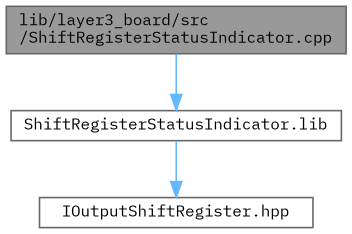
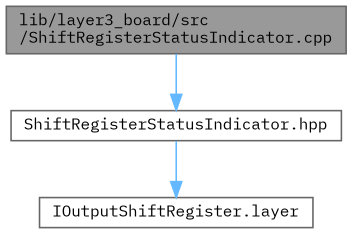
node "ShiftRegisterStatusIndicator.lib": label "ShiftRegisterStatusIndicator.lib" -> "ShiftRegisterStatusIndicator.hpp"
node "IOutputShiftRegister.hpp": label "IOutputShiftRegister.hpp" -> "IOutputShiftRegister.layer"
